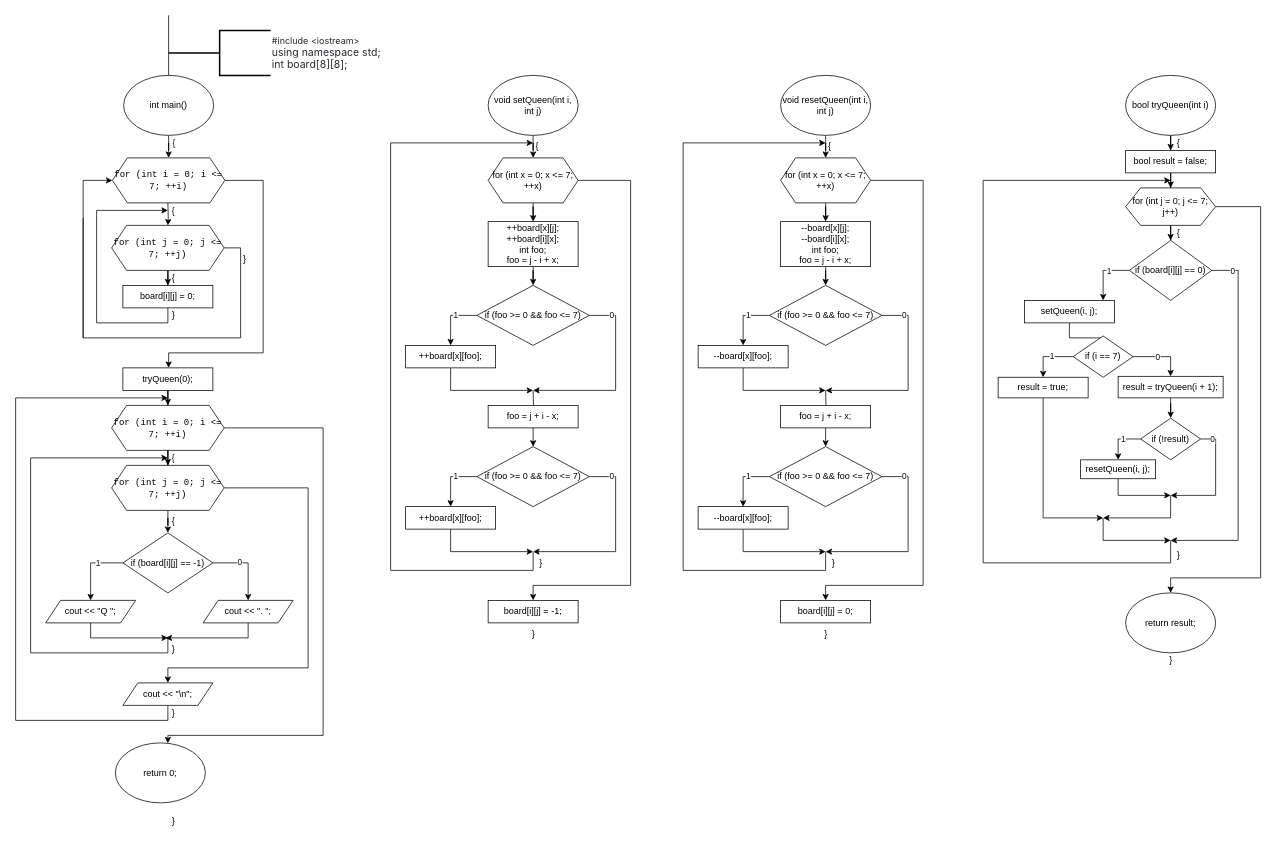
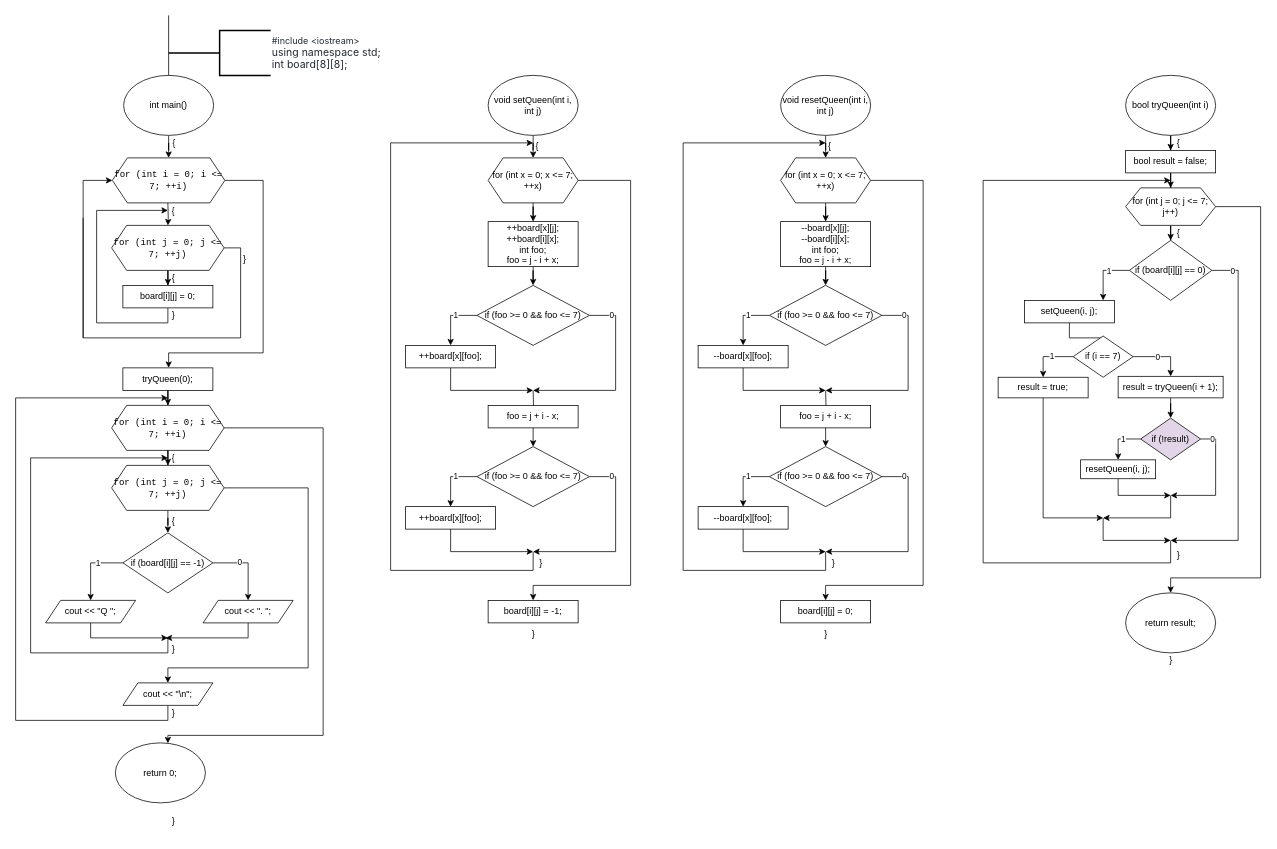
node "if (!result)": fillcolor #ffffff -> #e1d5e7
